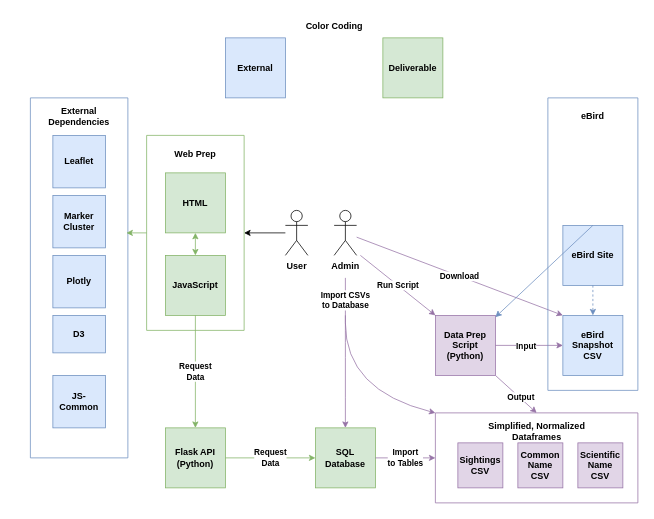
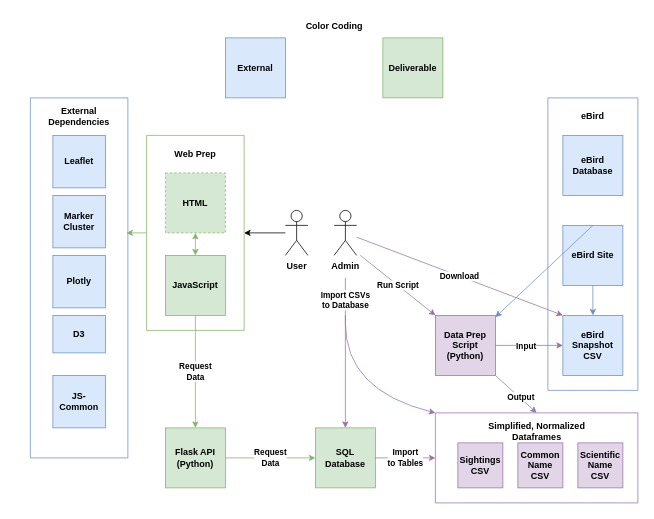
node "eBird Database": added
node "HTML": style solid -> dashed
edge "eBird Site" -> "eBird Snapshot CSV": style dashed -> solid
